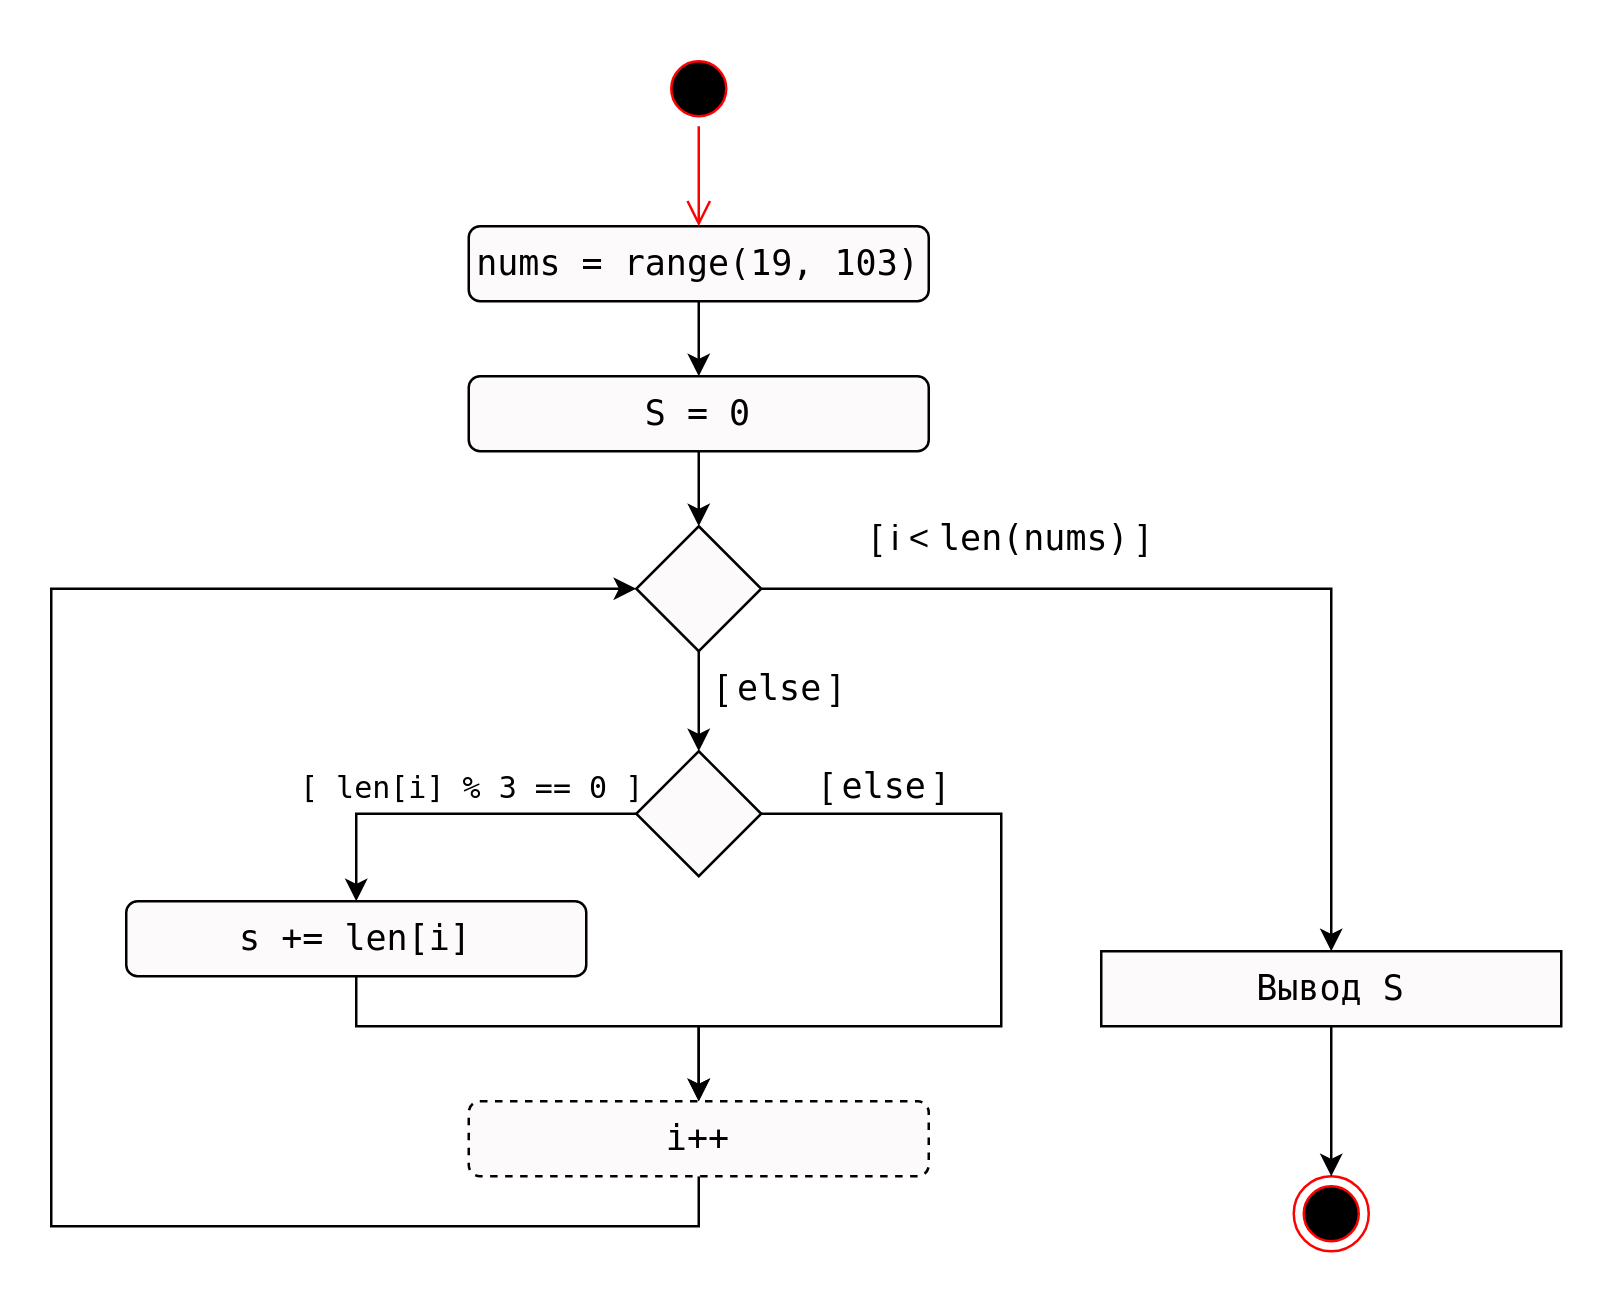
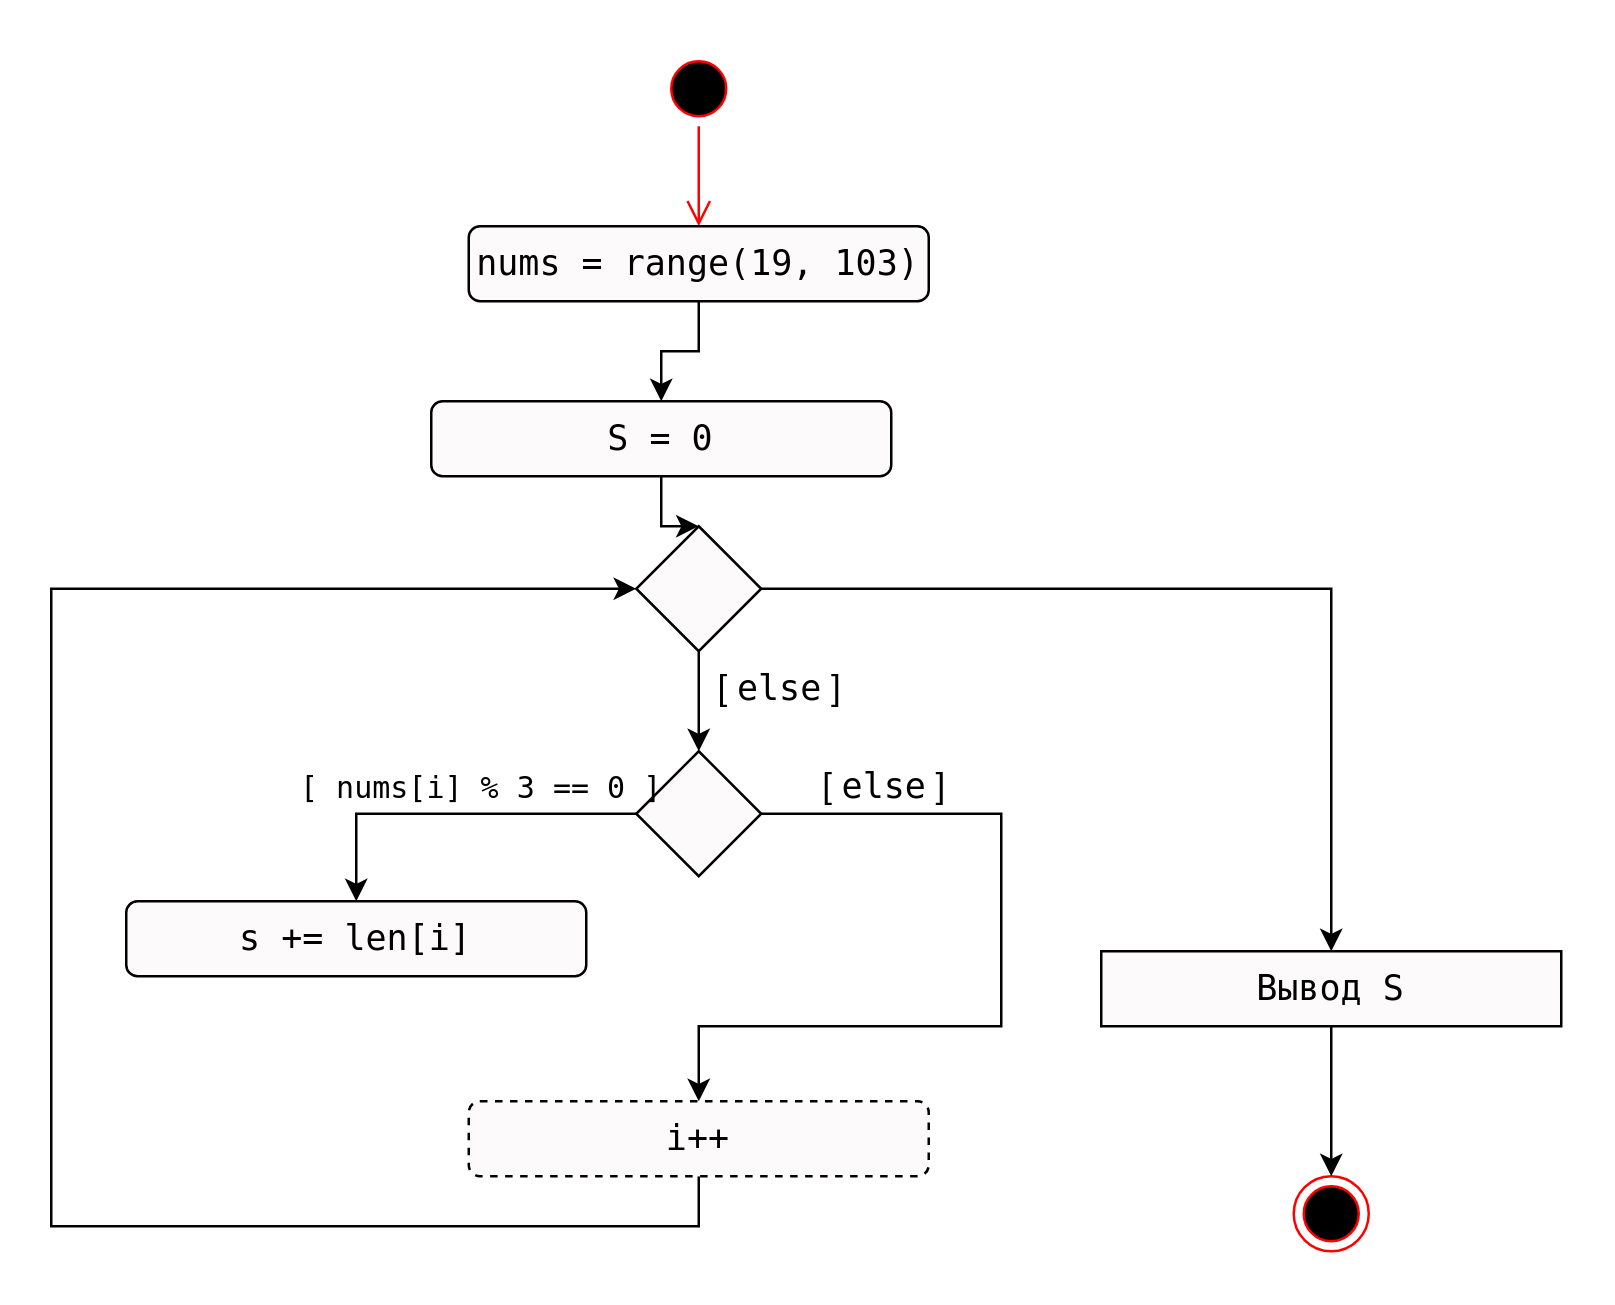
node "S = 0": moved (699, 414) -> (661, 439)
node "[ i < len(nums) ]": removed
node "[ len[i] % 3 == 0 ]": label "[ len[i] % 3 == 0 ]" -> "[ nums[i] % 3 == 0 ]"
edge "s += len[i]" -> "i++": removed
